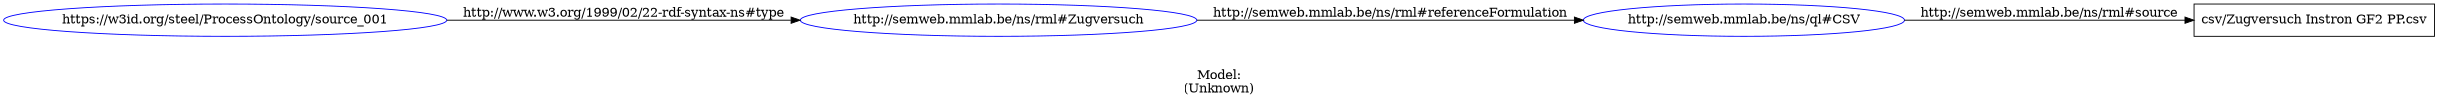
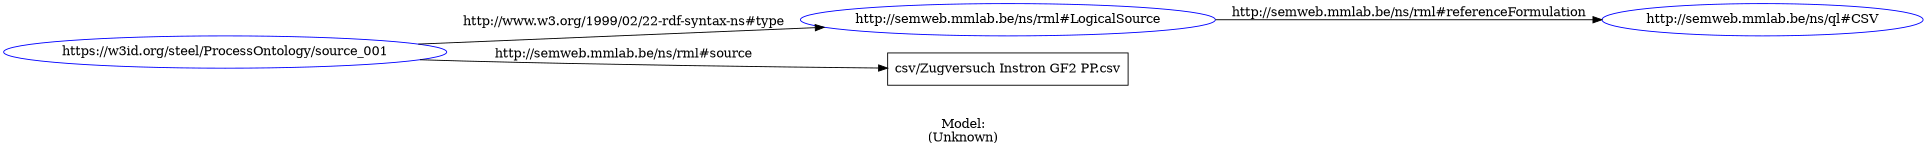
node "http://semweb.mmlab.be/ns/rml#Zugversuch": label "http://semweb.mmlab.be/ns/rml#Zugversuch" -> "http://semweb.mmlab.be/ns/rml#LogicalSource"
edge "http://semweb.mmlab.be/ns/ql#CSV" -> "csv/Zugversuch Instron GF2 PP.csv": now "https://w3id.org/steel/ProcessOntology/source_001" -> "csv/Zugversuch Instron GF2 PP.csv"
